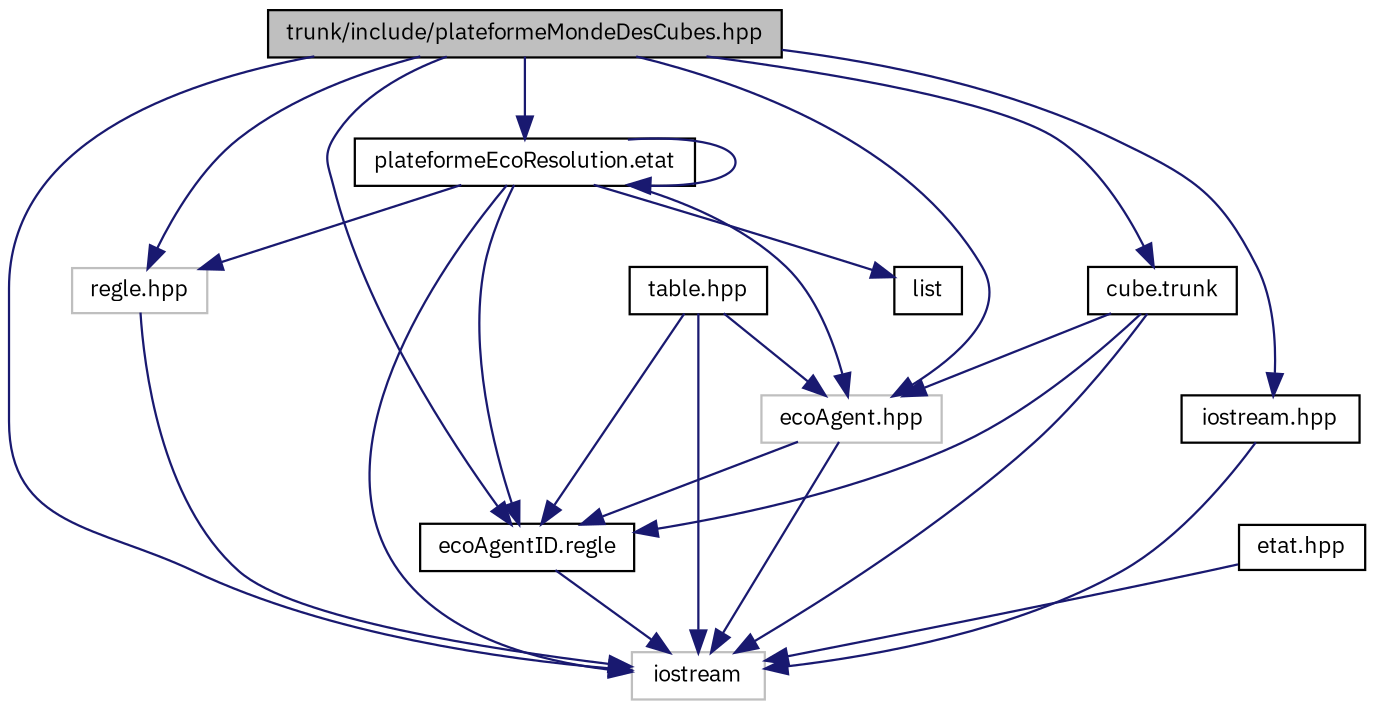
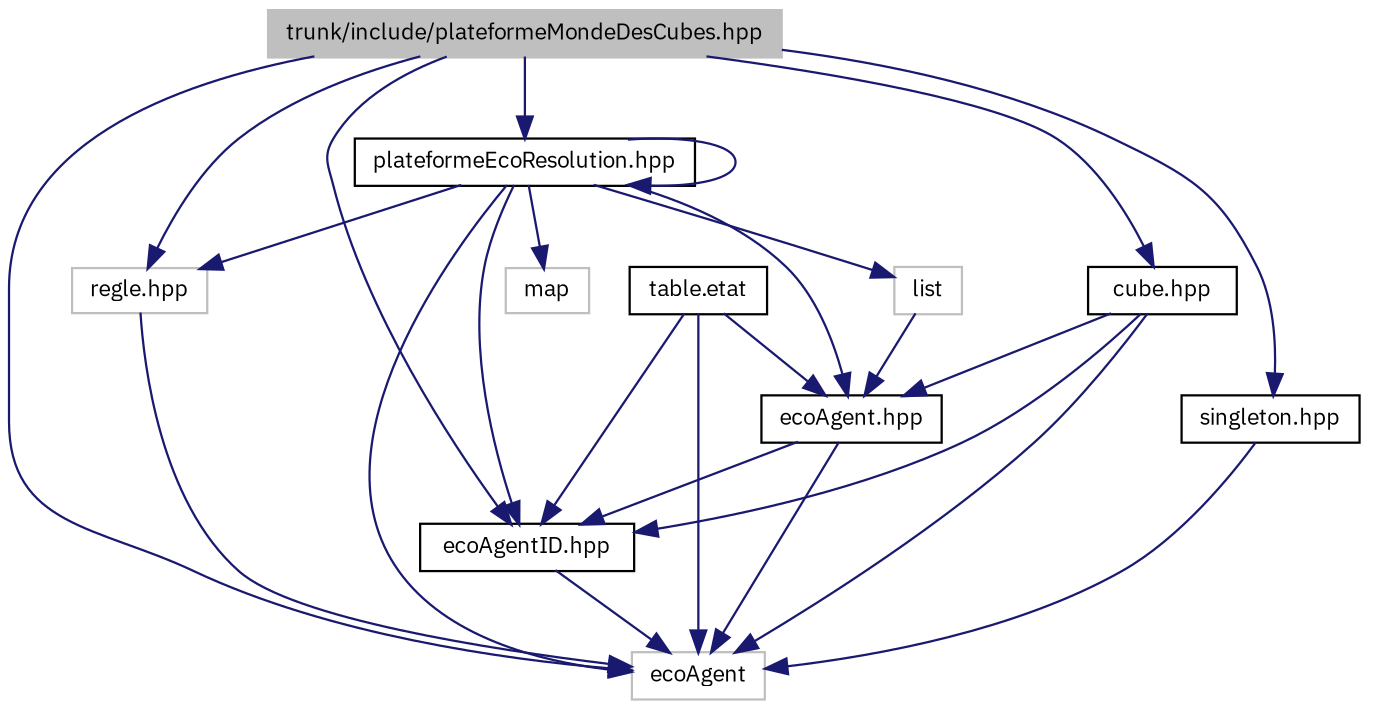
node "trunk/include/plateformeMondeDesCubes.hpp": color black -> grey75
node "plateformeEcoResolution.etat": label "plateformeEcoResolution.etat" -> "plateformeEcoResolution.hpp"
edge "trunk/include/plateformeMondeDesCubes.hpp" -> "ecoAgent.hpp": now "list" -> "ecoAgent.hpp"
node "map": added
node "table.hpp": label "table.hpp" -> "table.etat"
node "list": color black -> grey75
node "cube.trunk": label "cube.trunk" -> "cube.hpp"
node "ecoAgent.hpp": color grey75 -> black
node "iostream.hpp": label "iostream.hpp" -> "singleton.hpp"
node "ecoAgentID.regle": label "ecoAgentID.regle" -> "ecoAgentID.hpp"
node "etat.hpp": removed
node "iostream": label "iostream" -> "ecoAgent"
